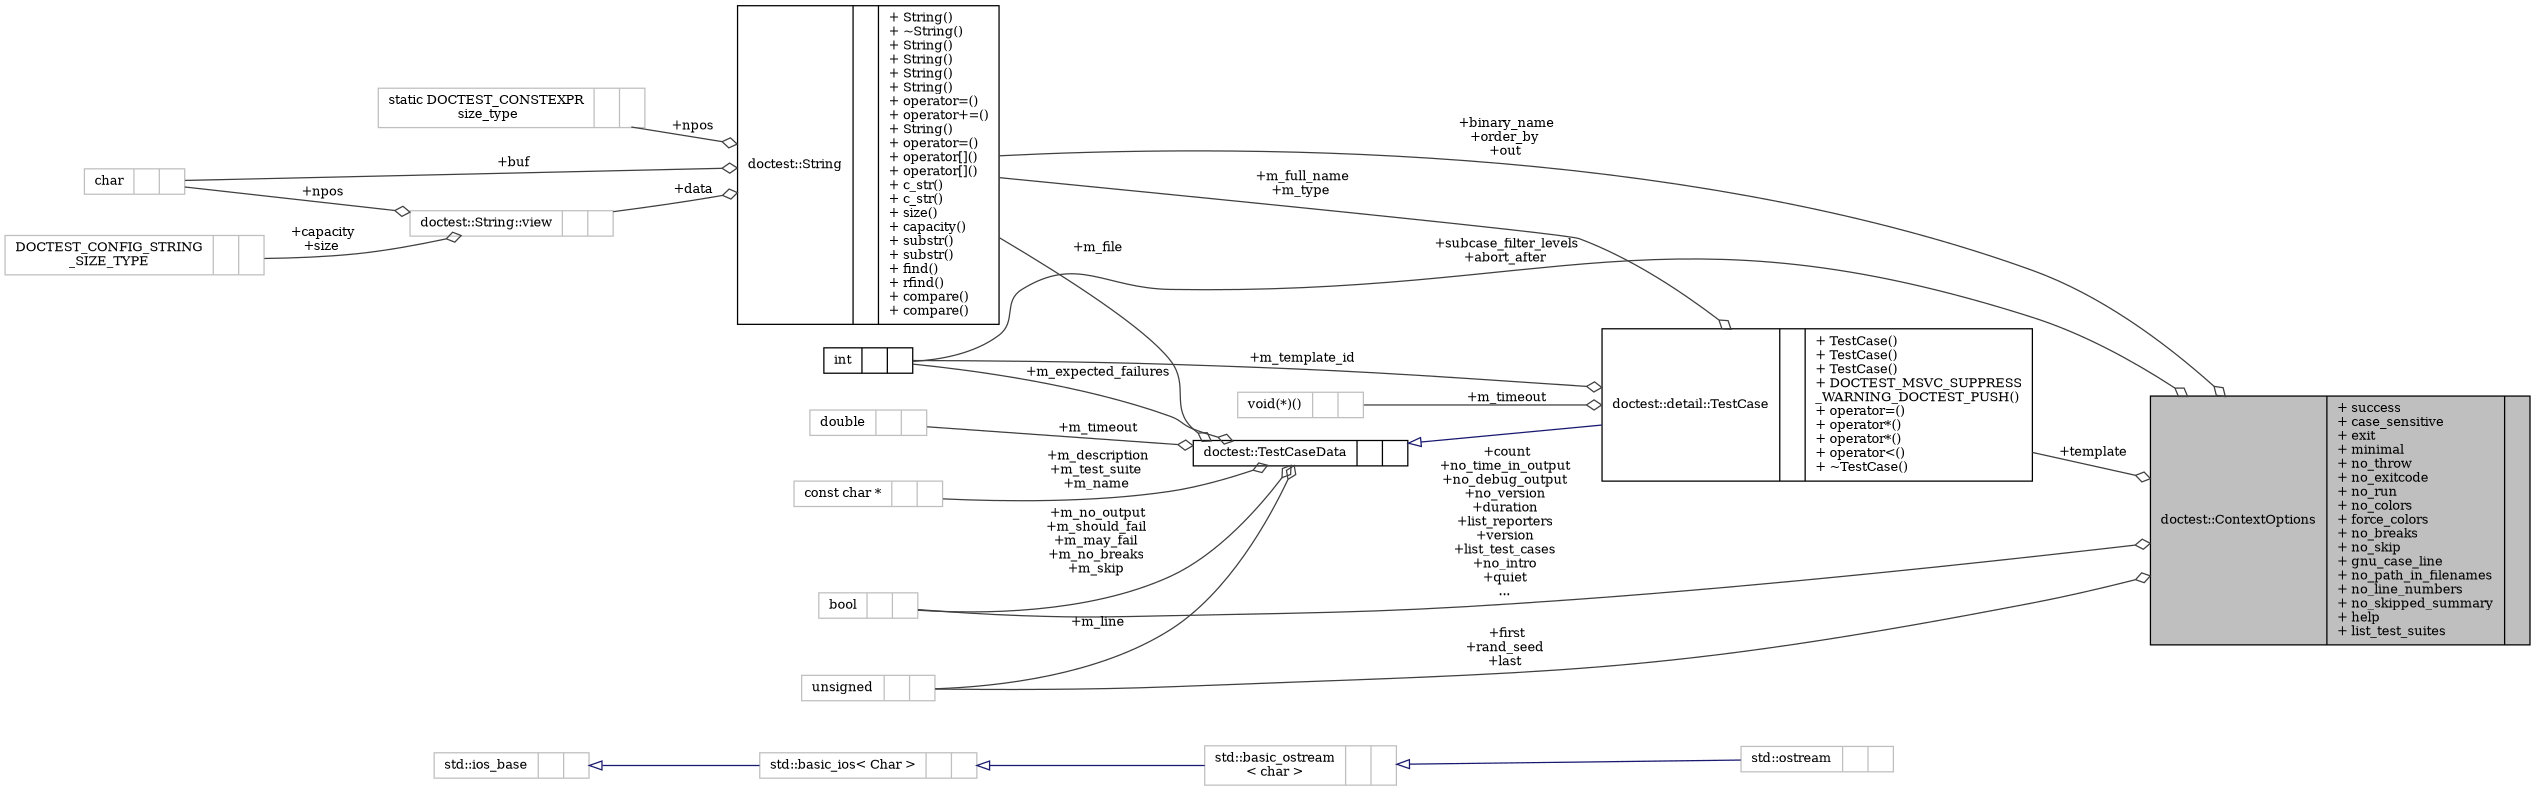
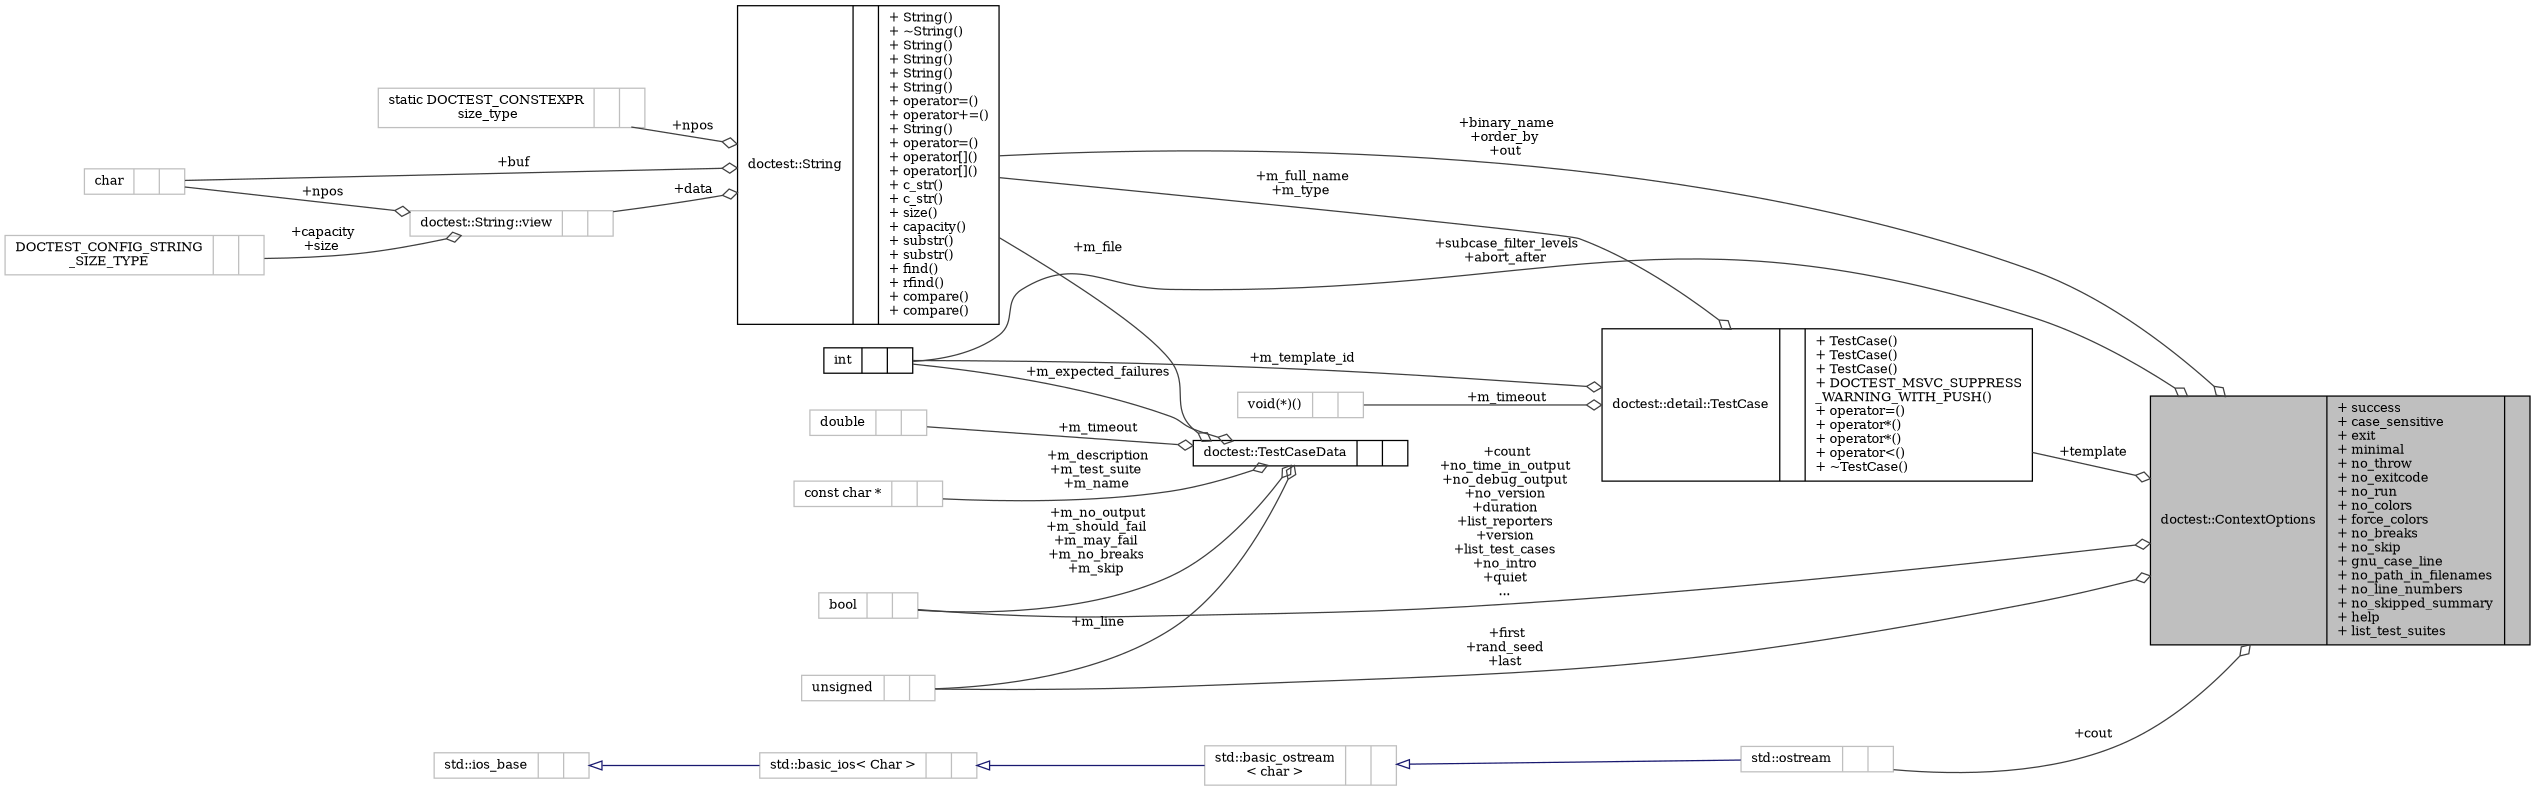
node "doctest::detail::TestCase": text "_WARNING_DOCTEST_PUSH()" -> "_WARNING_WITH_PUSH()"
edge "doctest::detail::TestCase" -> "doctest::TestCaseData": removed
edge "std::ostream" -> "doctest::ContextOptions": added, label "+cout"
